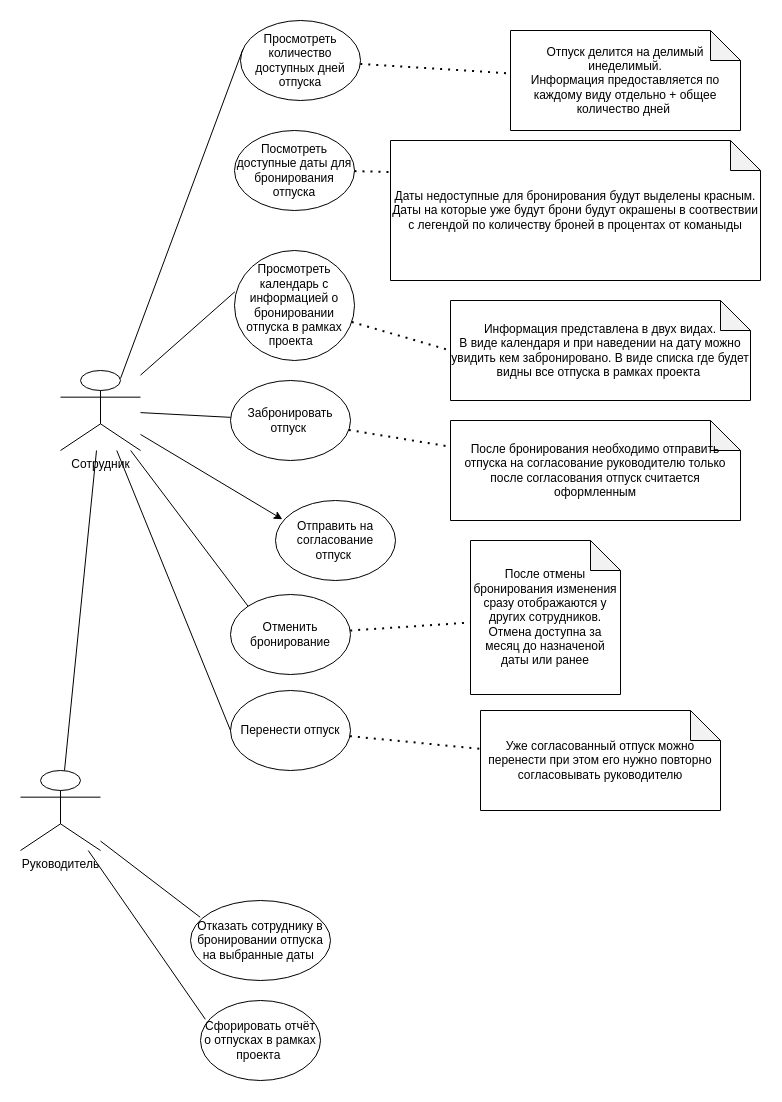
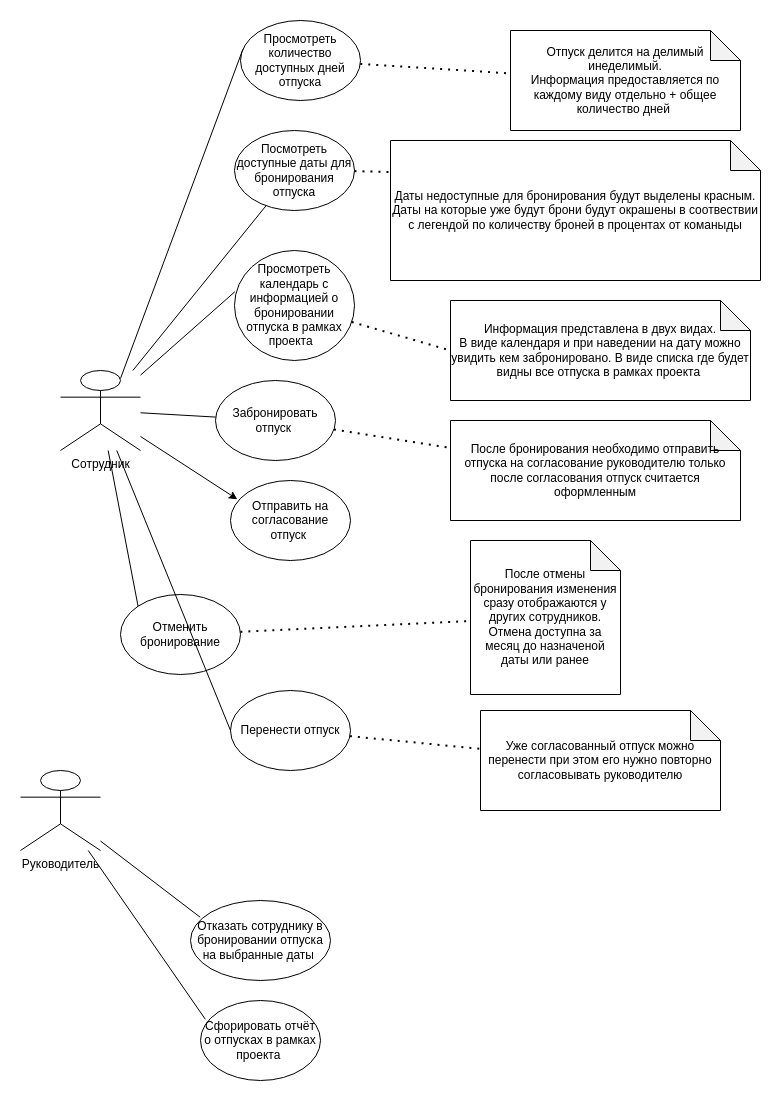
node "Забронировать отпуск": moved (291, 421) -> (276, 421)
node "Отправить на согласование отпуск": moved (336, 541) -> (291, 521)
edge "Сотрудник" -- "Руководитель": now "Сотрудник" -- "Посмотреть доступные даты для бронирования отпуска"
node "Отменить бронирование": moved (291, 635) -> (181, 635)
